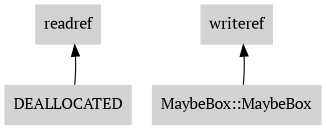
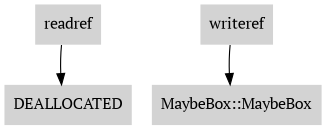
edge "DEALLOCATED" -> "readref": reversed
edge "MaybeBox::MaybeBox" -> "writeref": reversed
